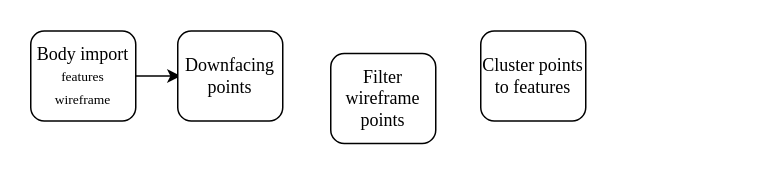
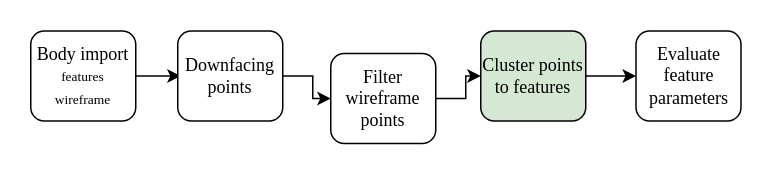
edge "Downfacing points" -> "Filter wireframe points": added
node "Cluster points to features": fillcolor #ffffff -> #d5e8d4
edge "Cluster points to features" -> "Evaluate feature parameters": added
node "Evaluate feature parameters": added
edge "Filter wireframe points" -> "Cluster points to features": added
